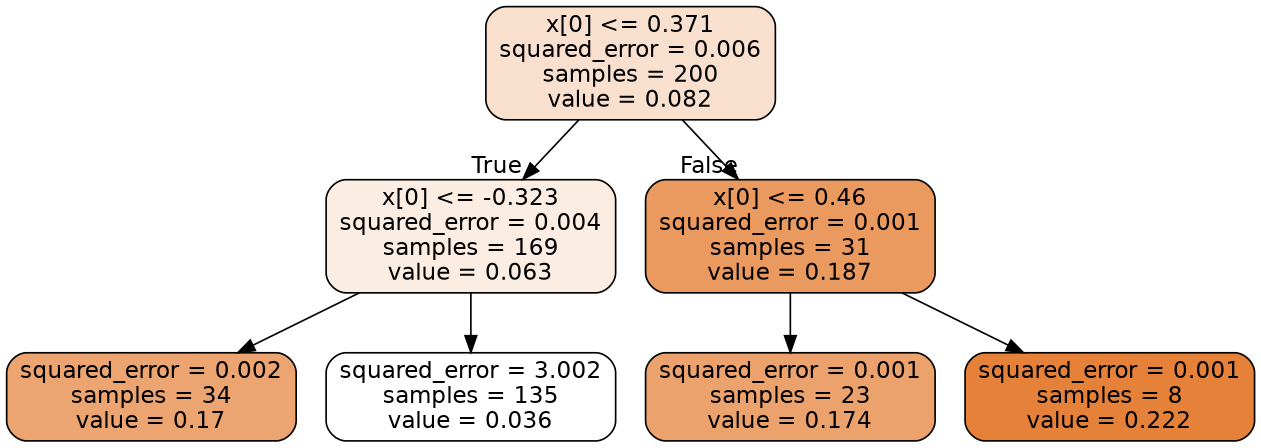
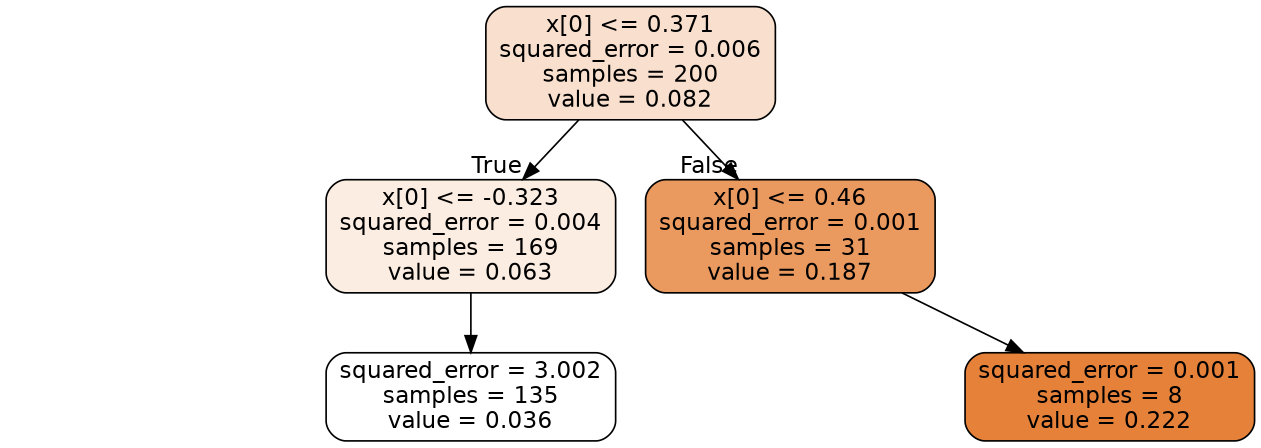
node "squared_error = 0.002 samples = 34 value = 0.17": removed
node "squared_error = 0.001 samples = 23 value = 0.174": removed
